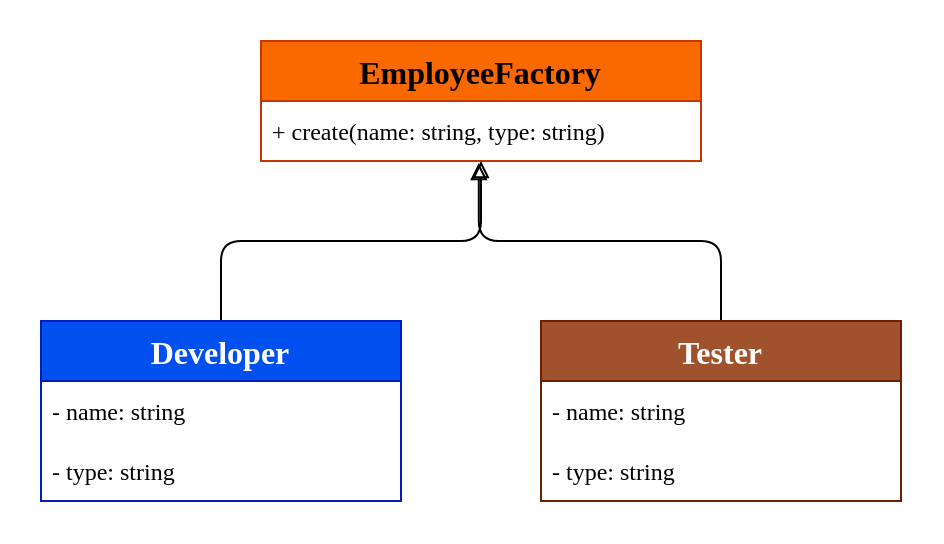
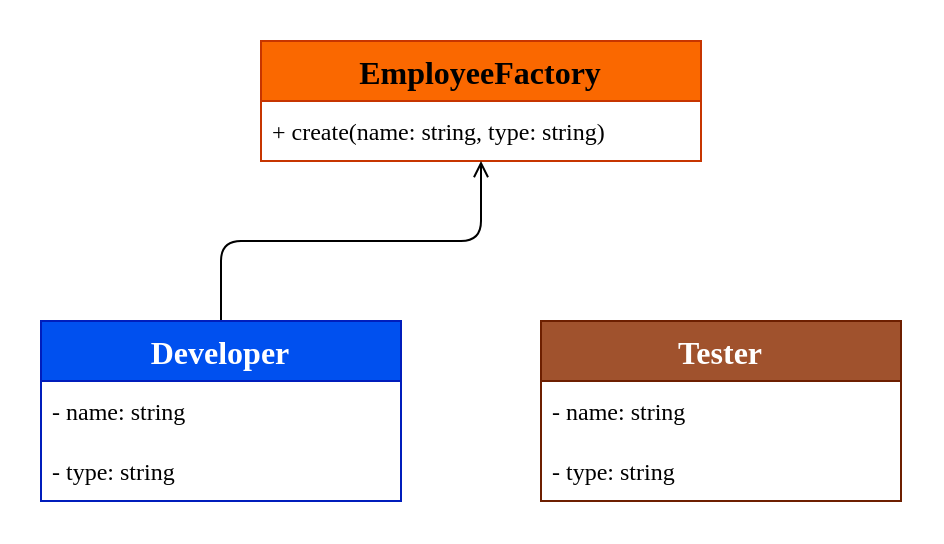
edge "Developer" -> "+ create(name: string, type: string)": arrowhead block -> open
edge "Tester" -> "+ create(name: string, type: string)": removed
